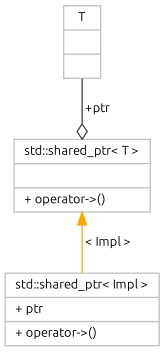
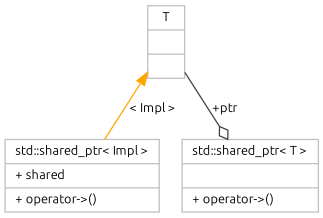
edge "std::shared_ptr< Impl >" -> "std::shared_ptr< T >": now "std::shared_ptr< Impl >" -> "T"
node "std::shared_ptr< Impl >": text "+ ptr" -> "+ shared"
